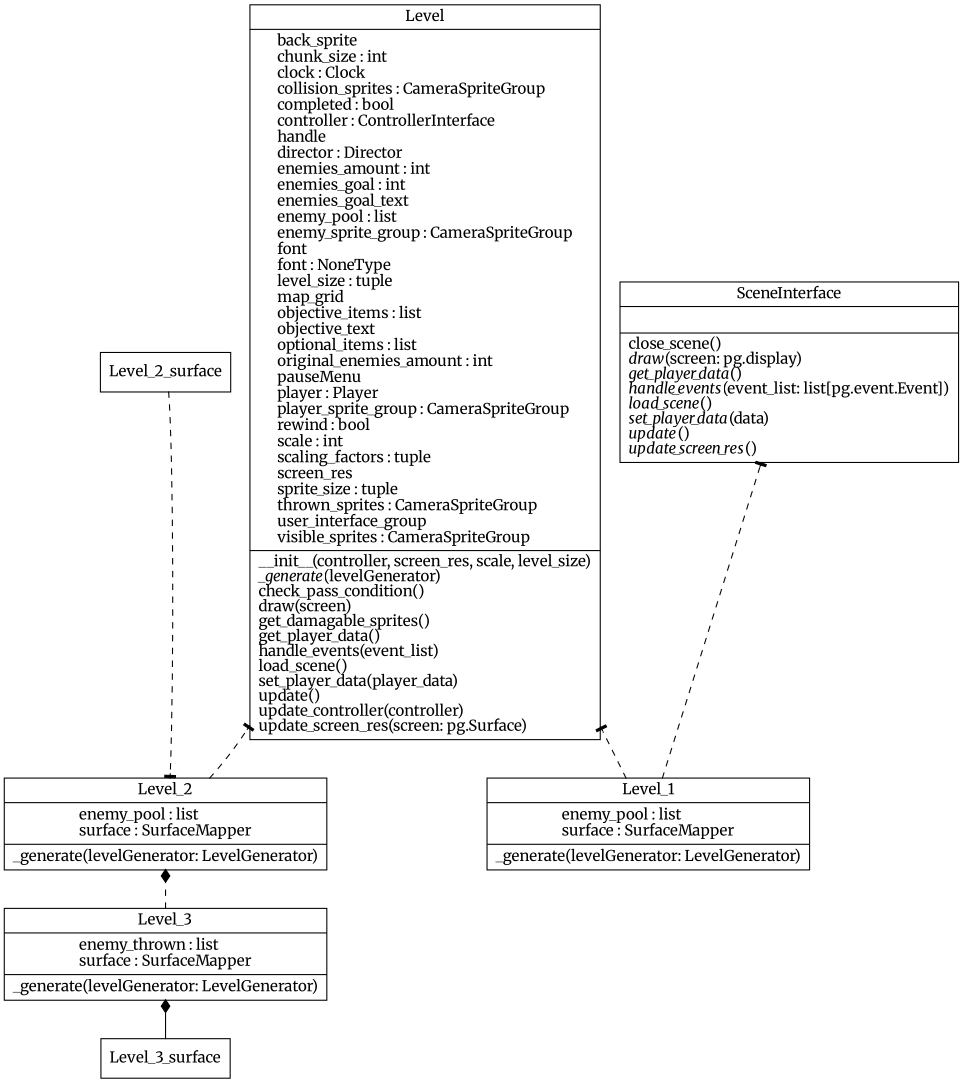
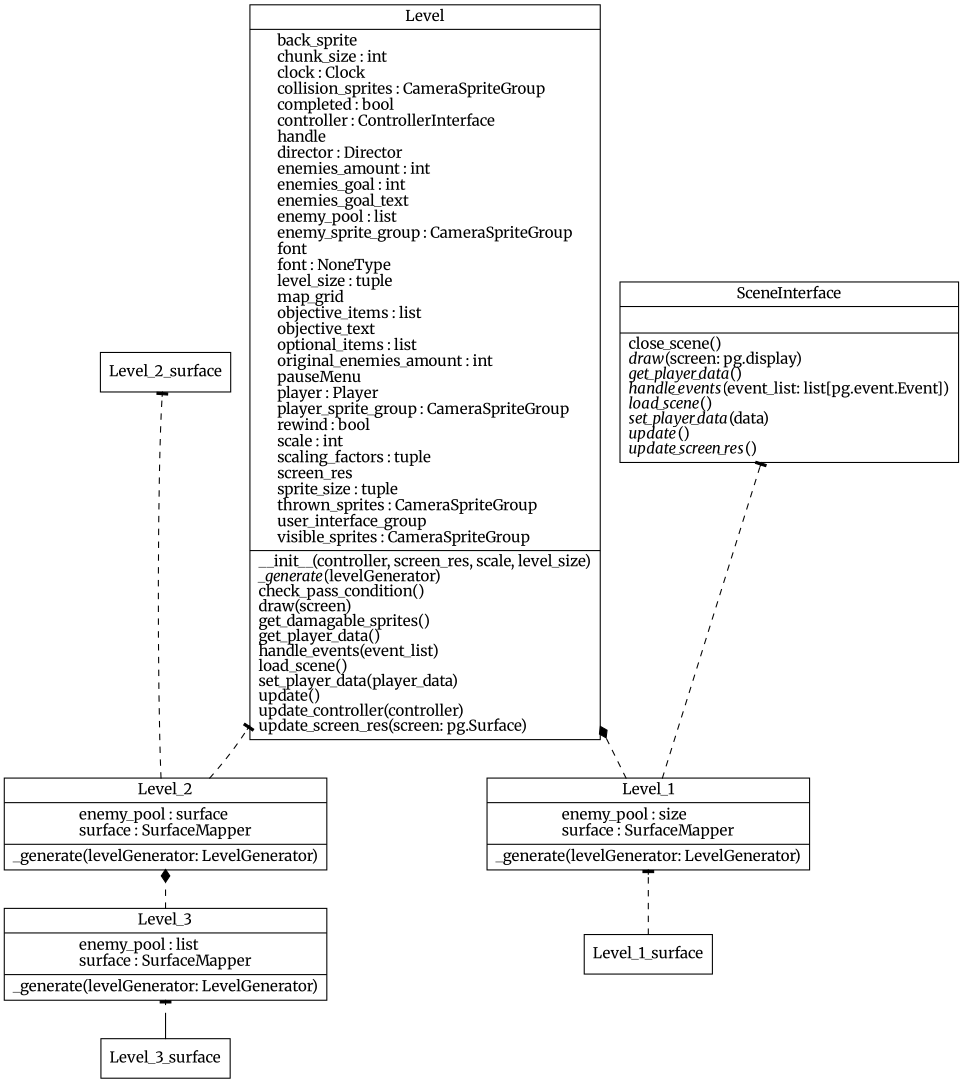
edge "Level_2_surface" -> "Level_2": reversed
edge "Level_1" -> "Level": arrowhead tee -> diamond
node "Level_2": text "enemy_pool : list" -> "enemy_pool : surface"
node "Level_1": text "enemy_pool : list" -> "enemy_pool : size"
node "Level_3": text "enemy_thrown : list" -> "enemy_pool : list"
node "Level_1_surface": added
edge "Level_3_surface" -> "Level_3": arrowhead diamond -> tee
